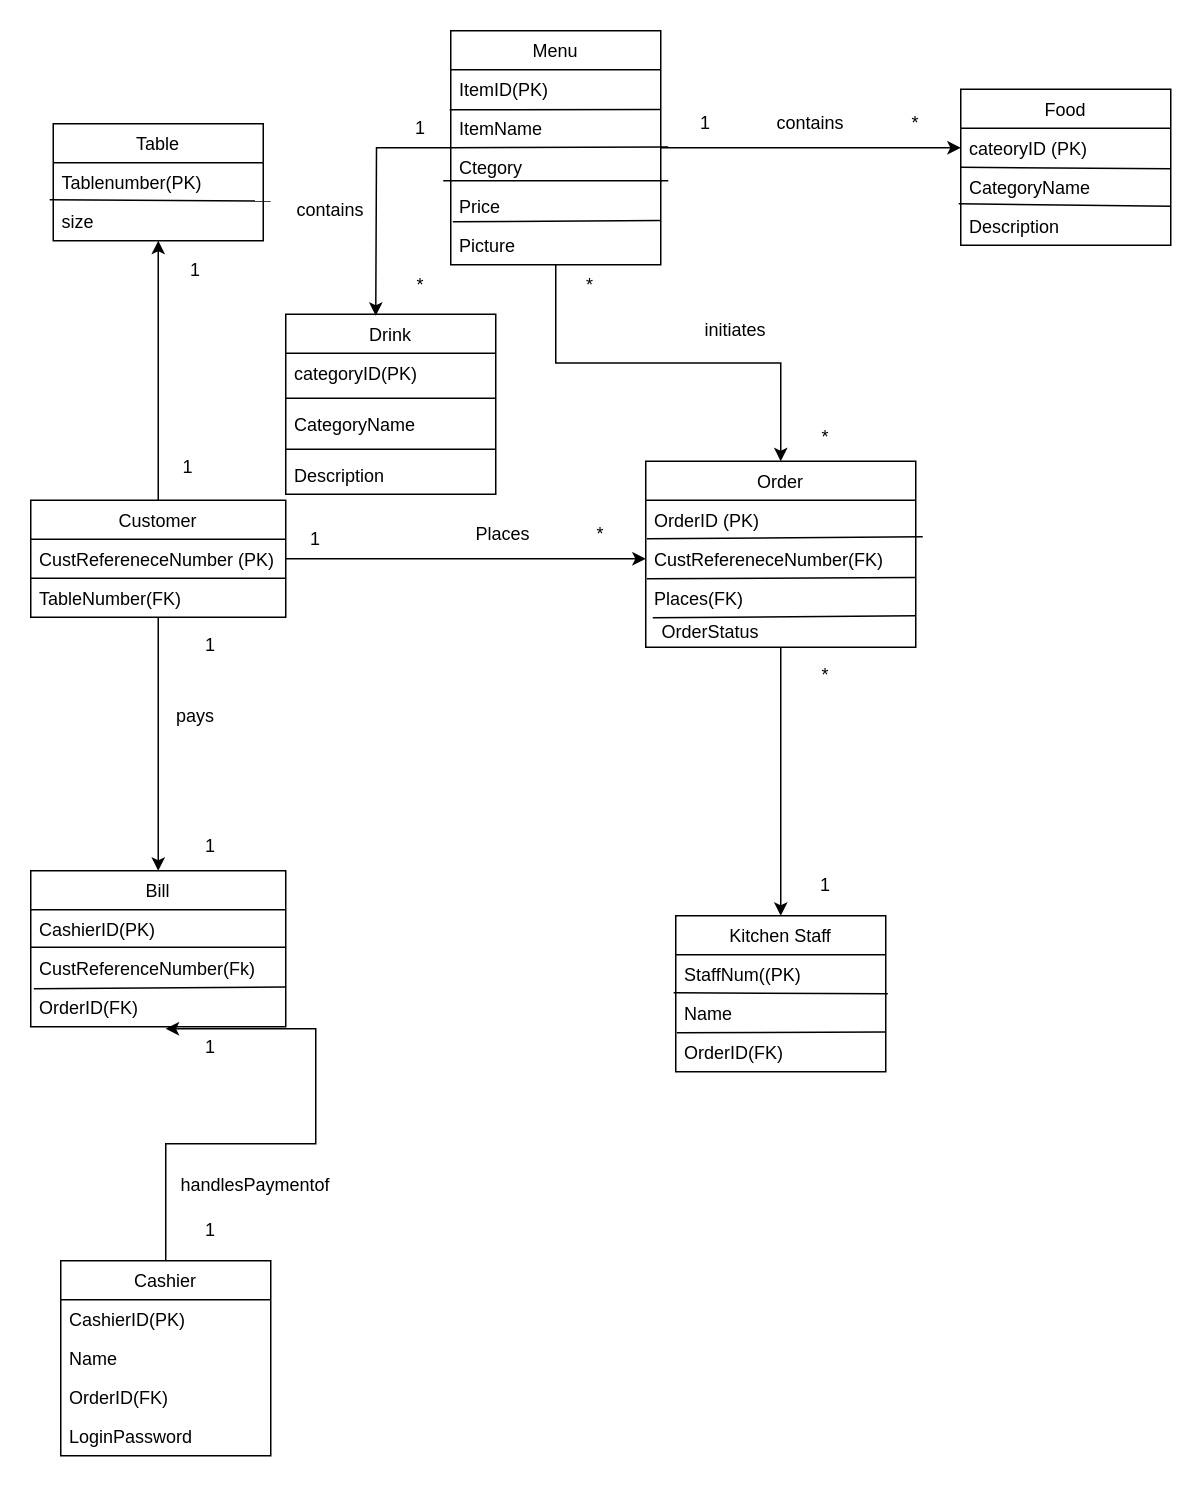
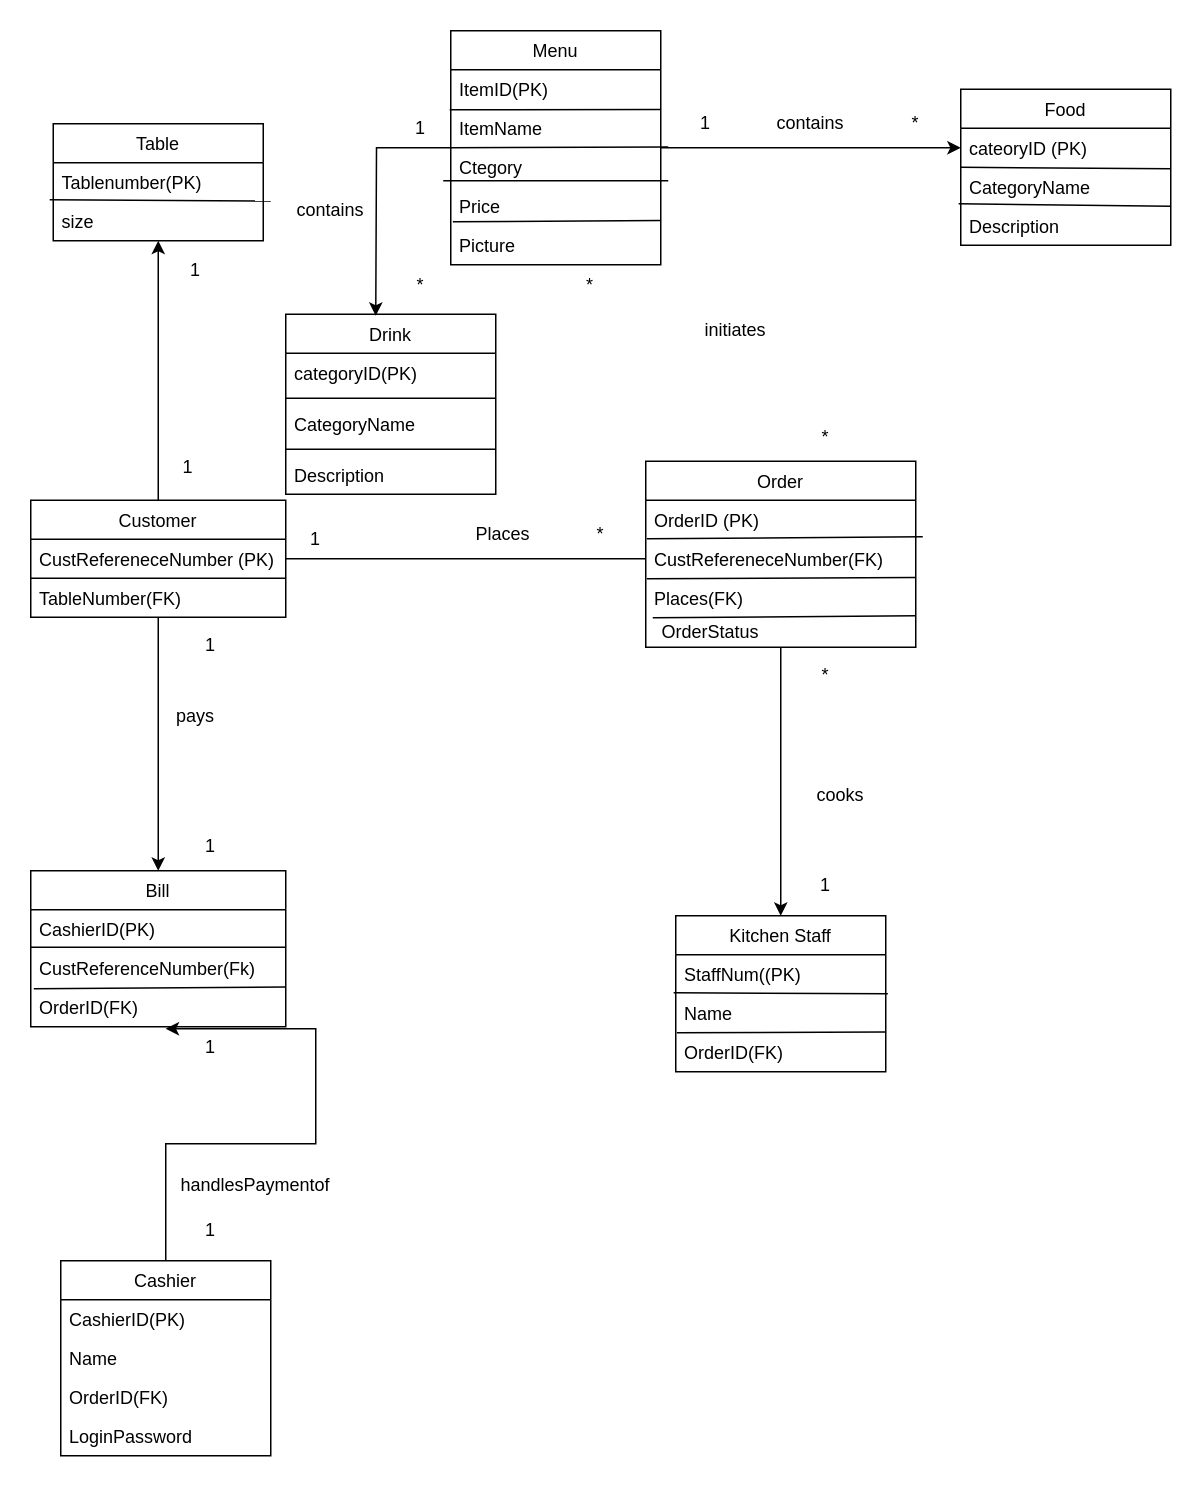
edge "Menu" -> "Order": removed
edge "CustRefereneceNumber (PK)" -> "CustRefereneceNumber(FK)": arrowhead classic -> none
node "cooks": added
